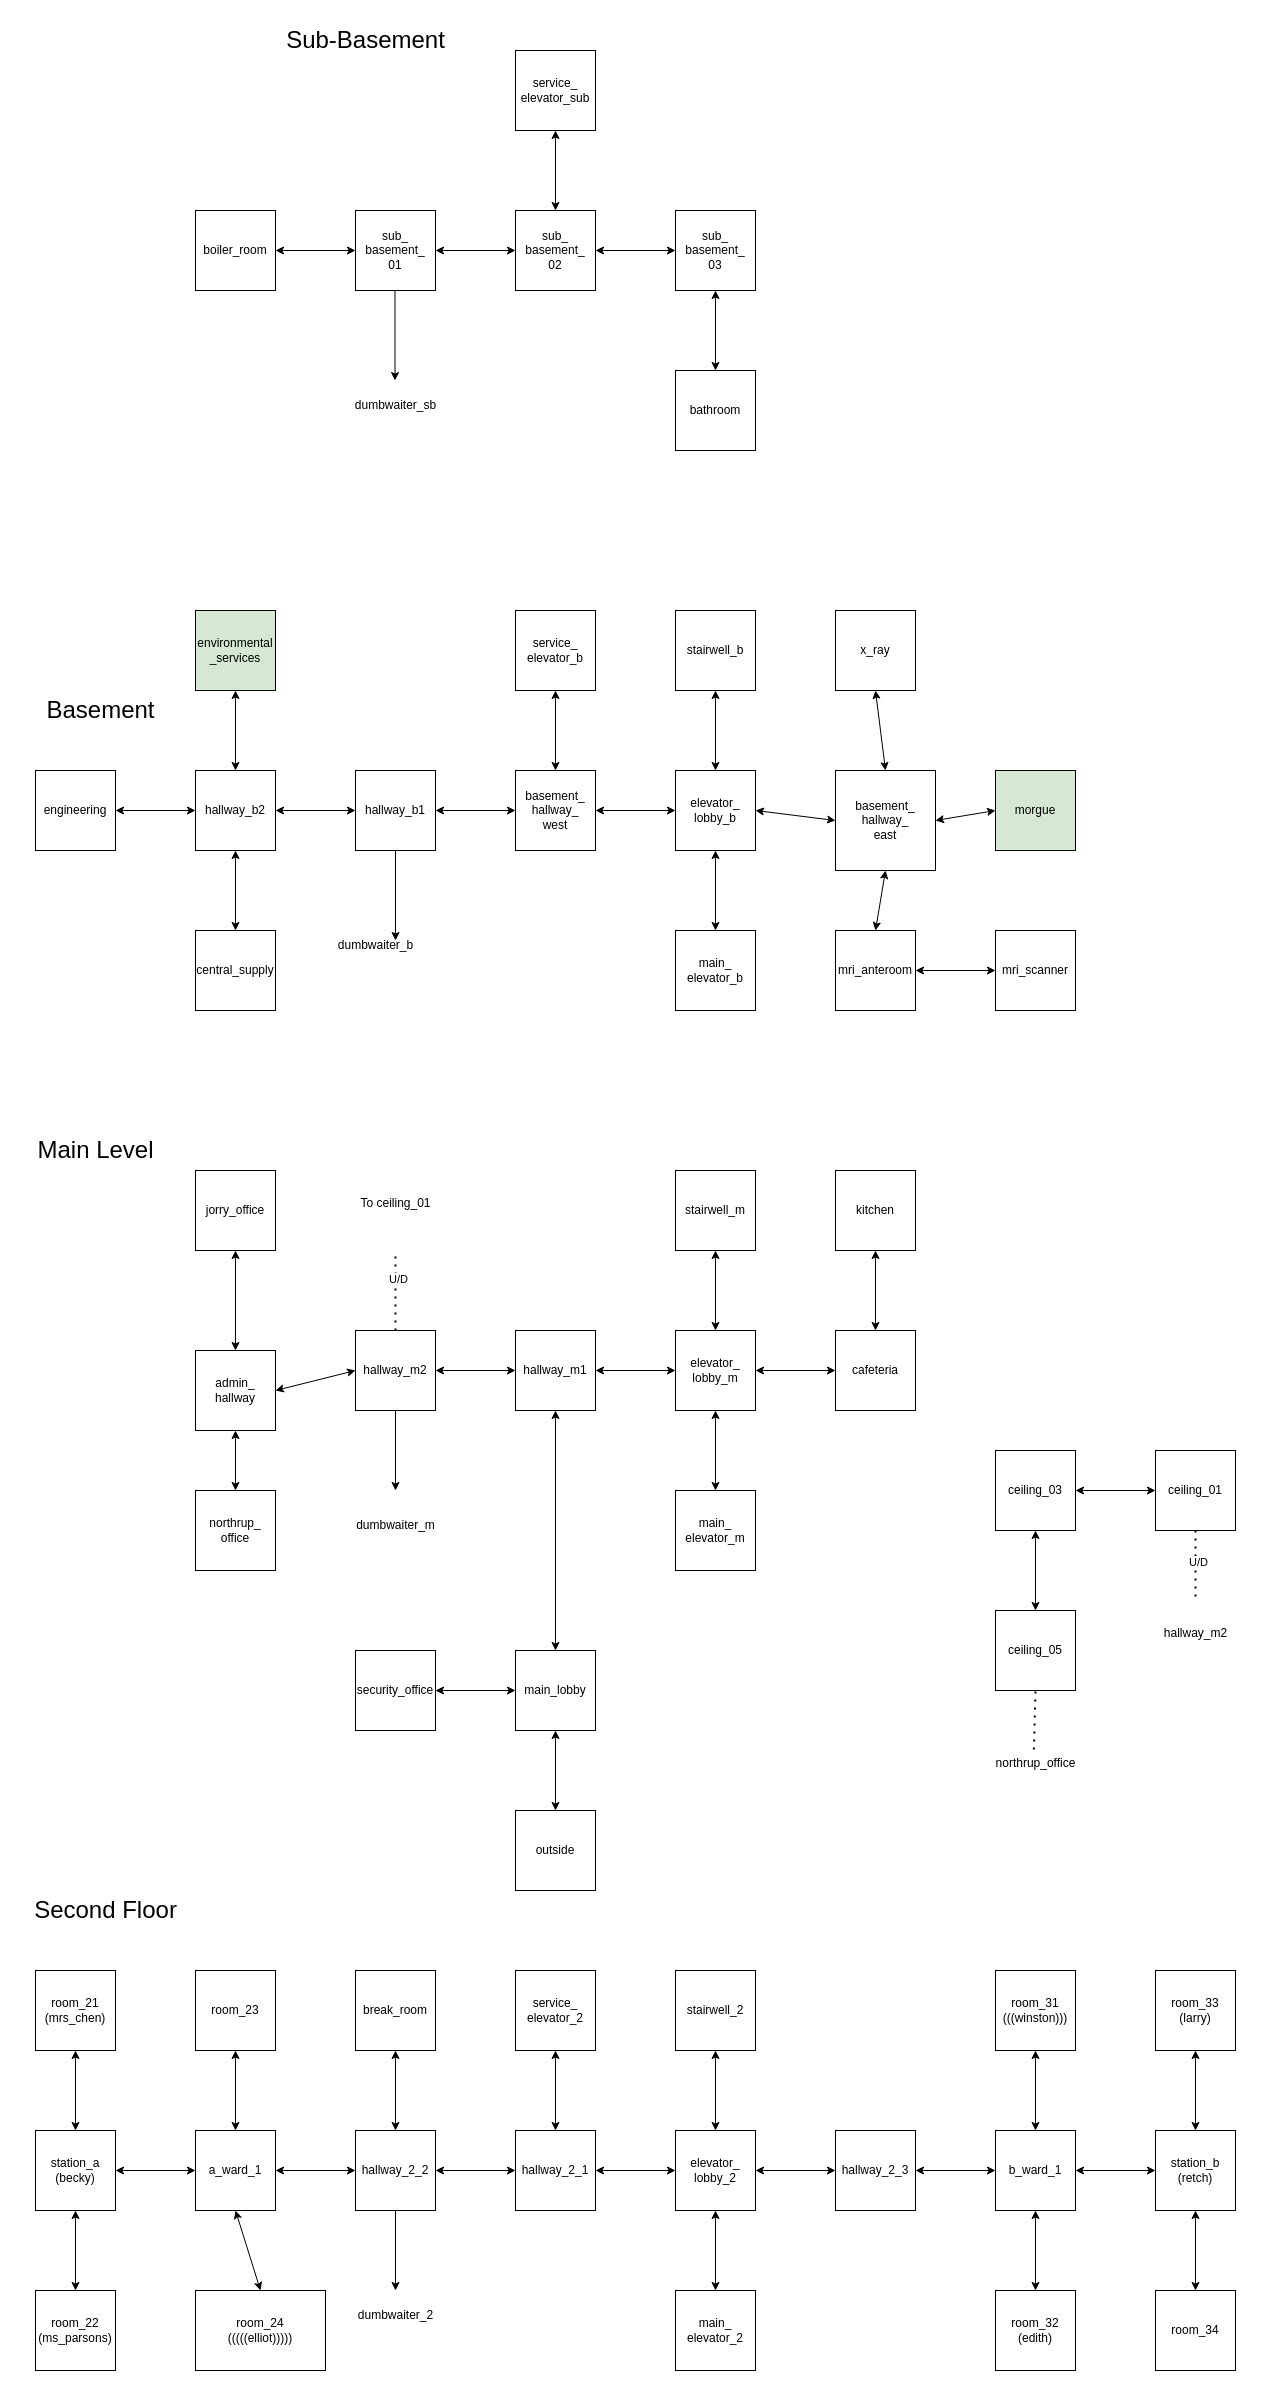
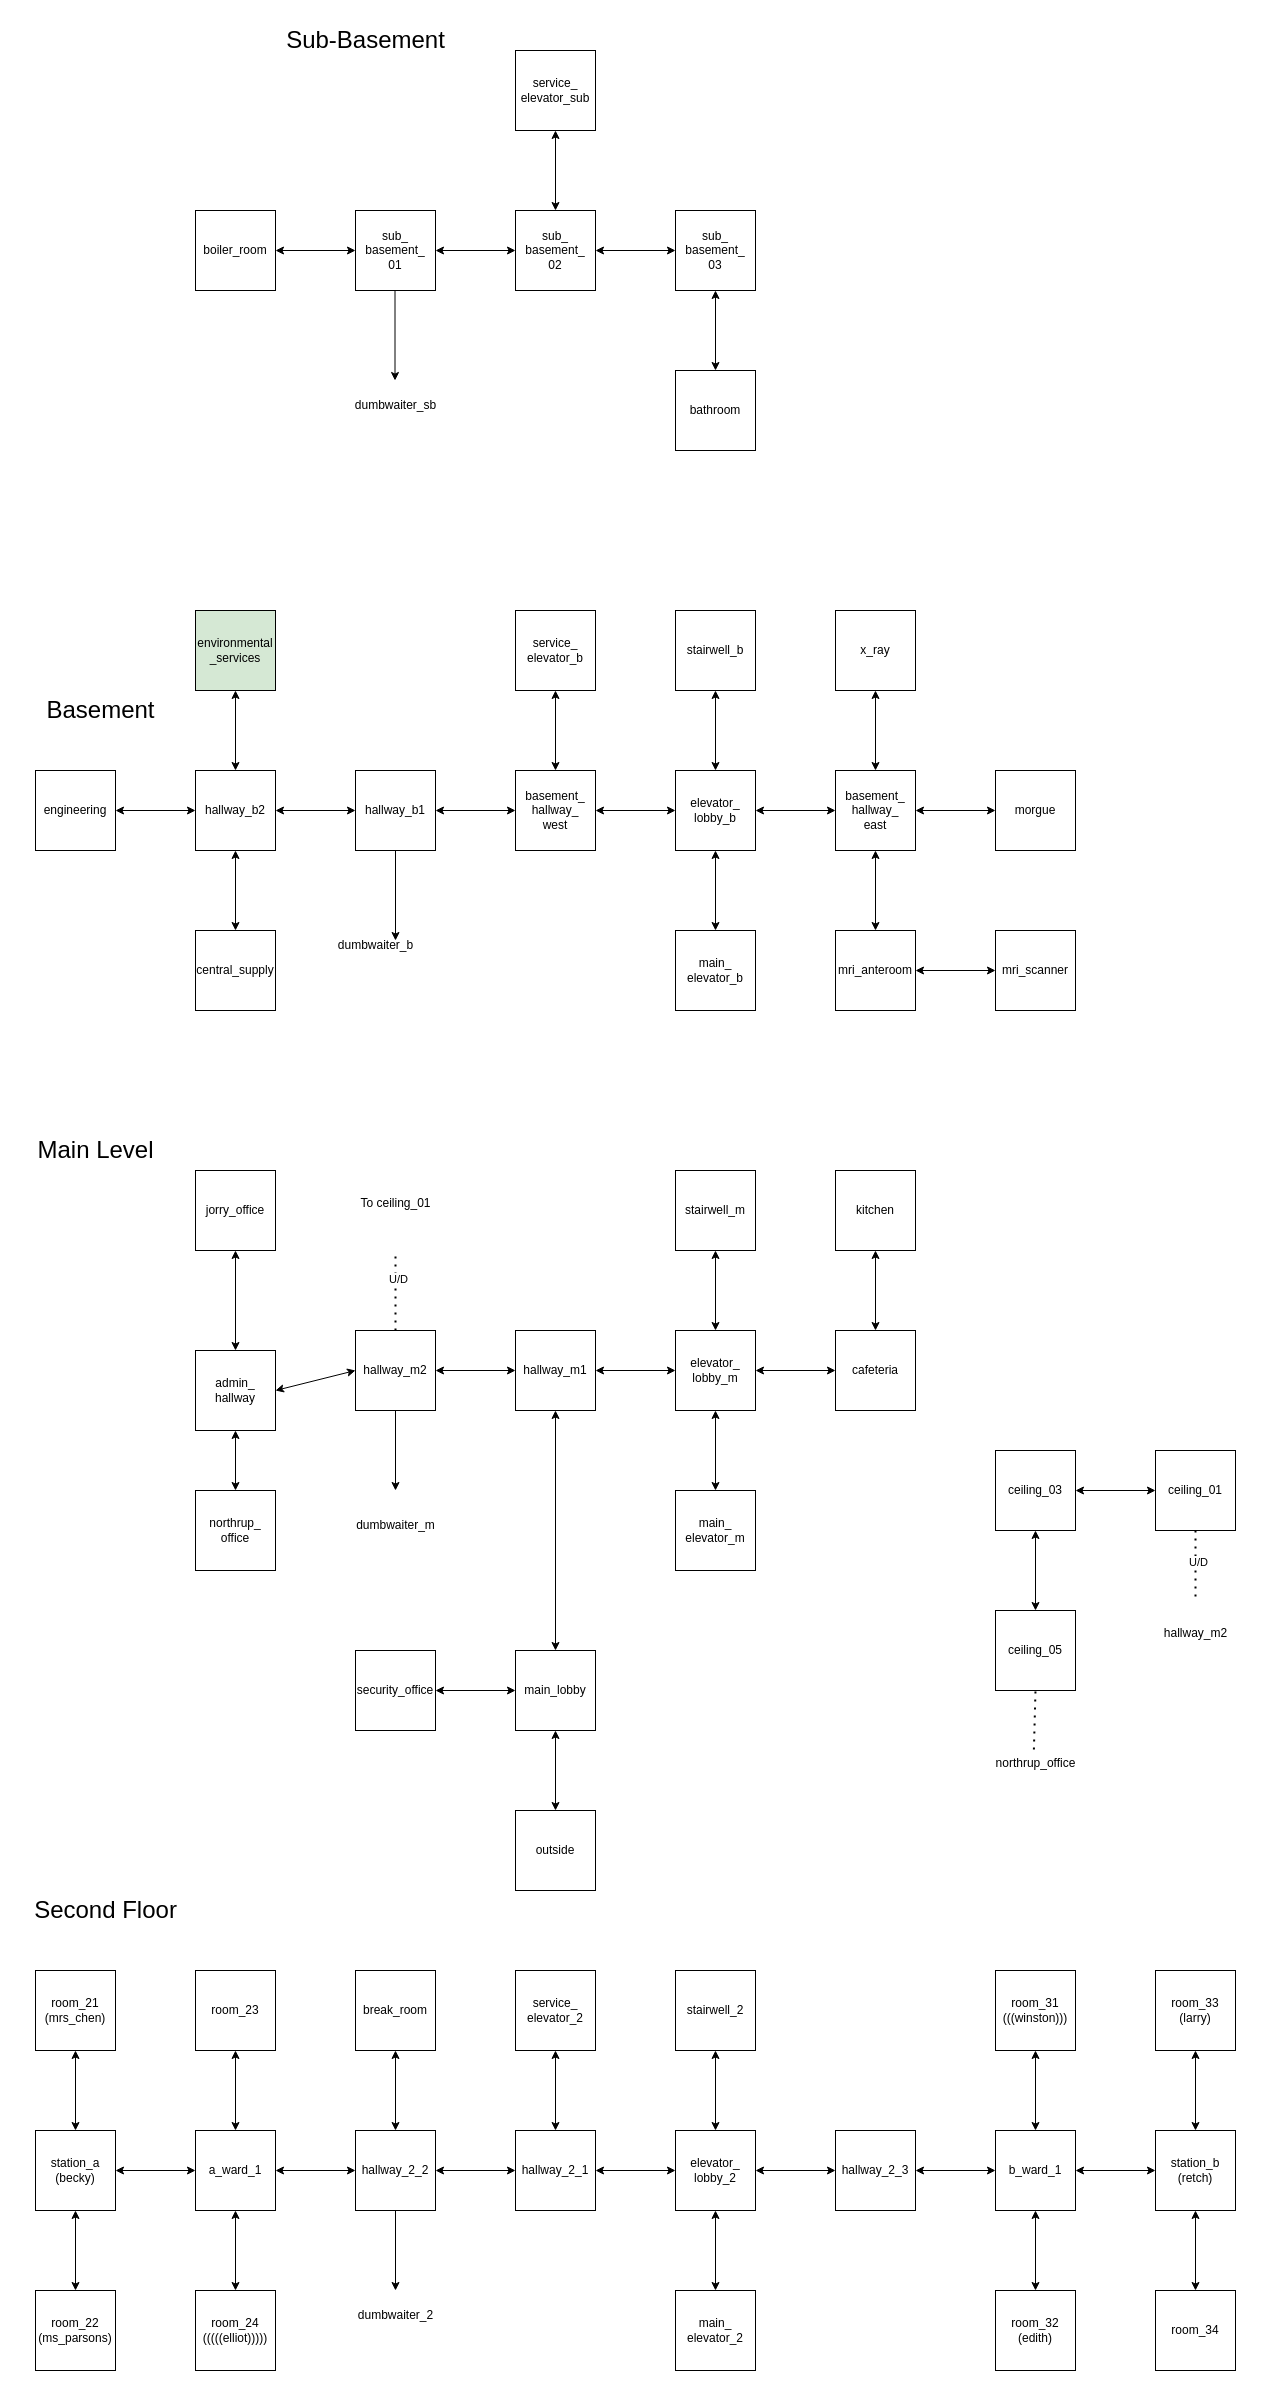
node "morgue": fillcolor #d5e8d4 -> #ffffff
node "basement_ hallway_ east": size 100x100 -> 80x80
node "room_24 (((((elliot)))))": size 130x80 -> 80x80
